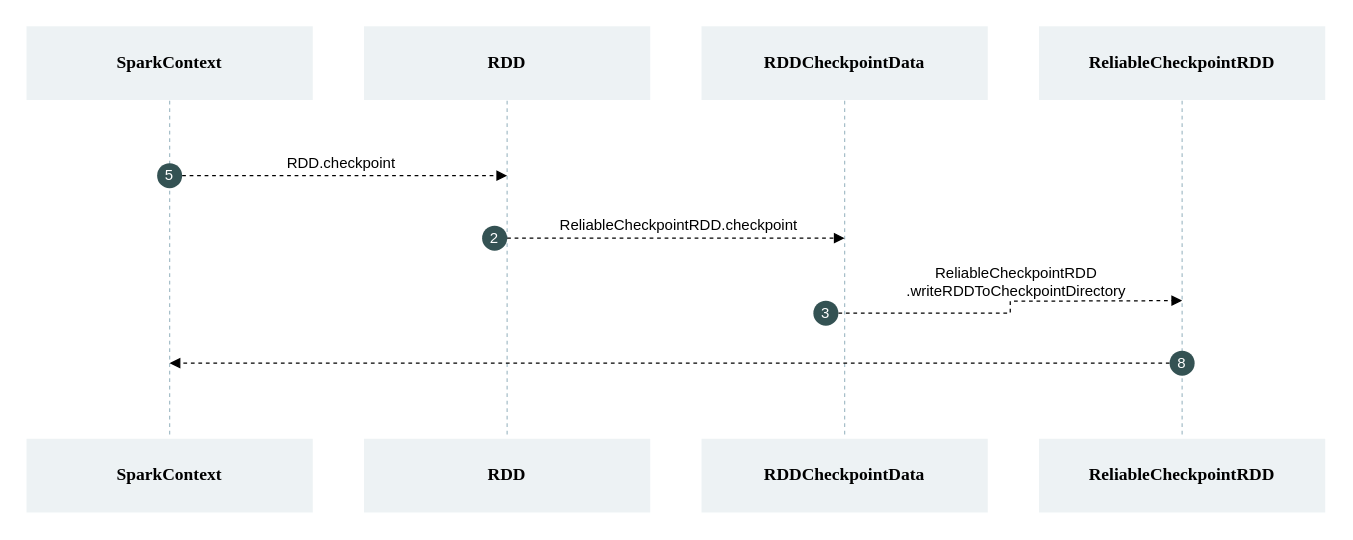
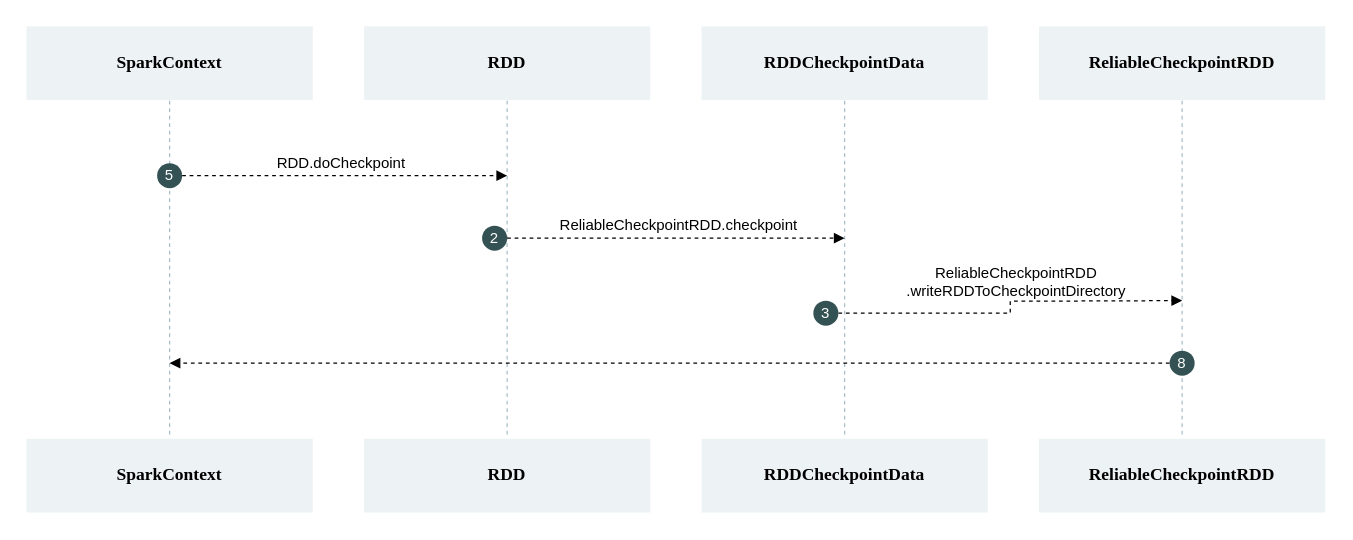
node "RDD.checkpoint": label "RDD.checkpoint" -> "RDD.doCheckpoint"
